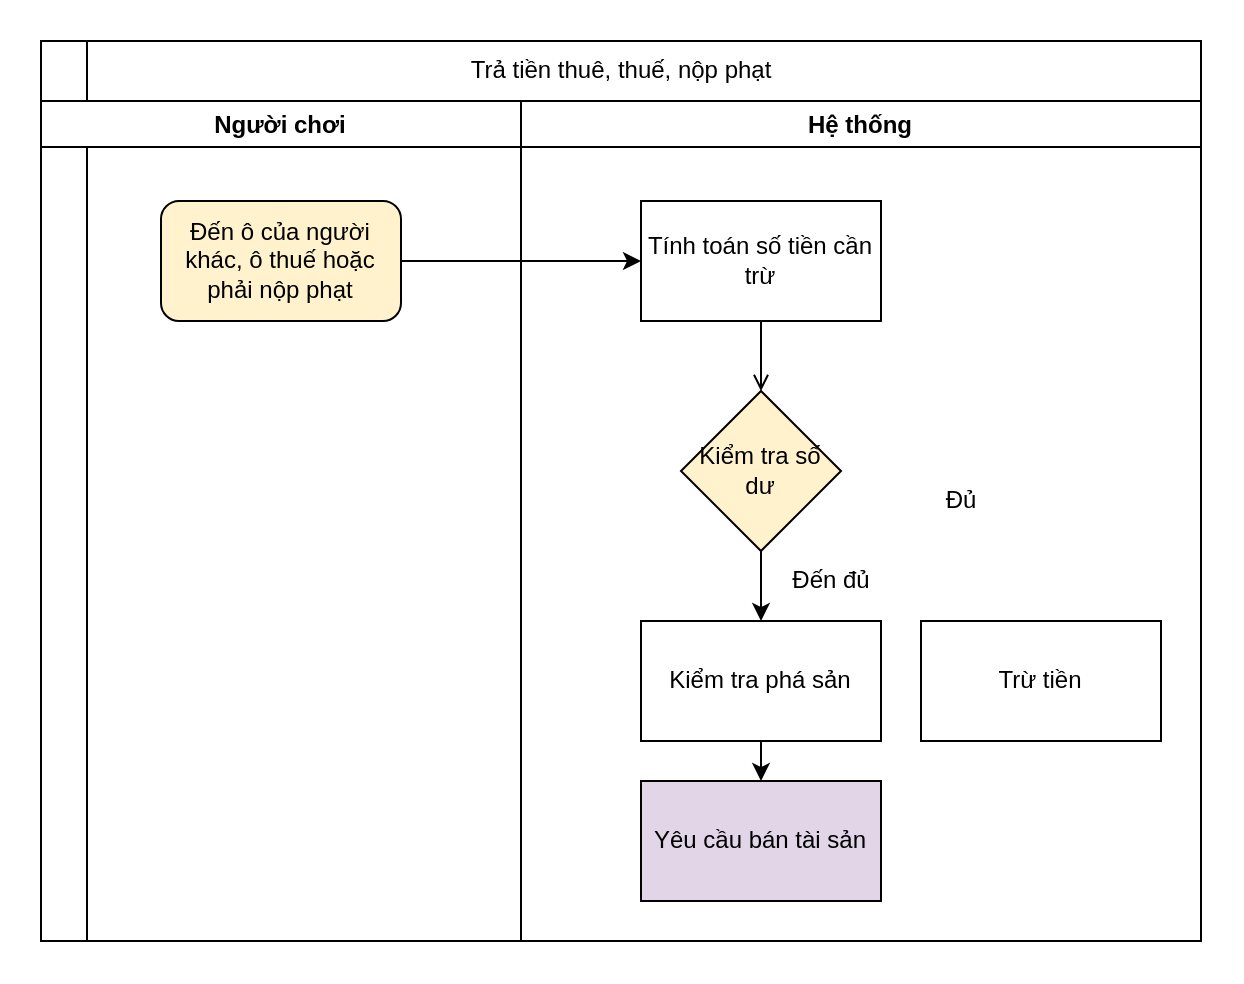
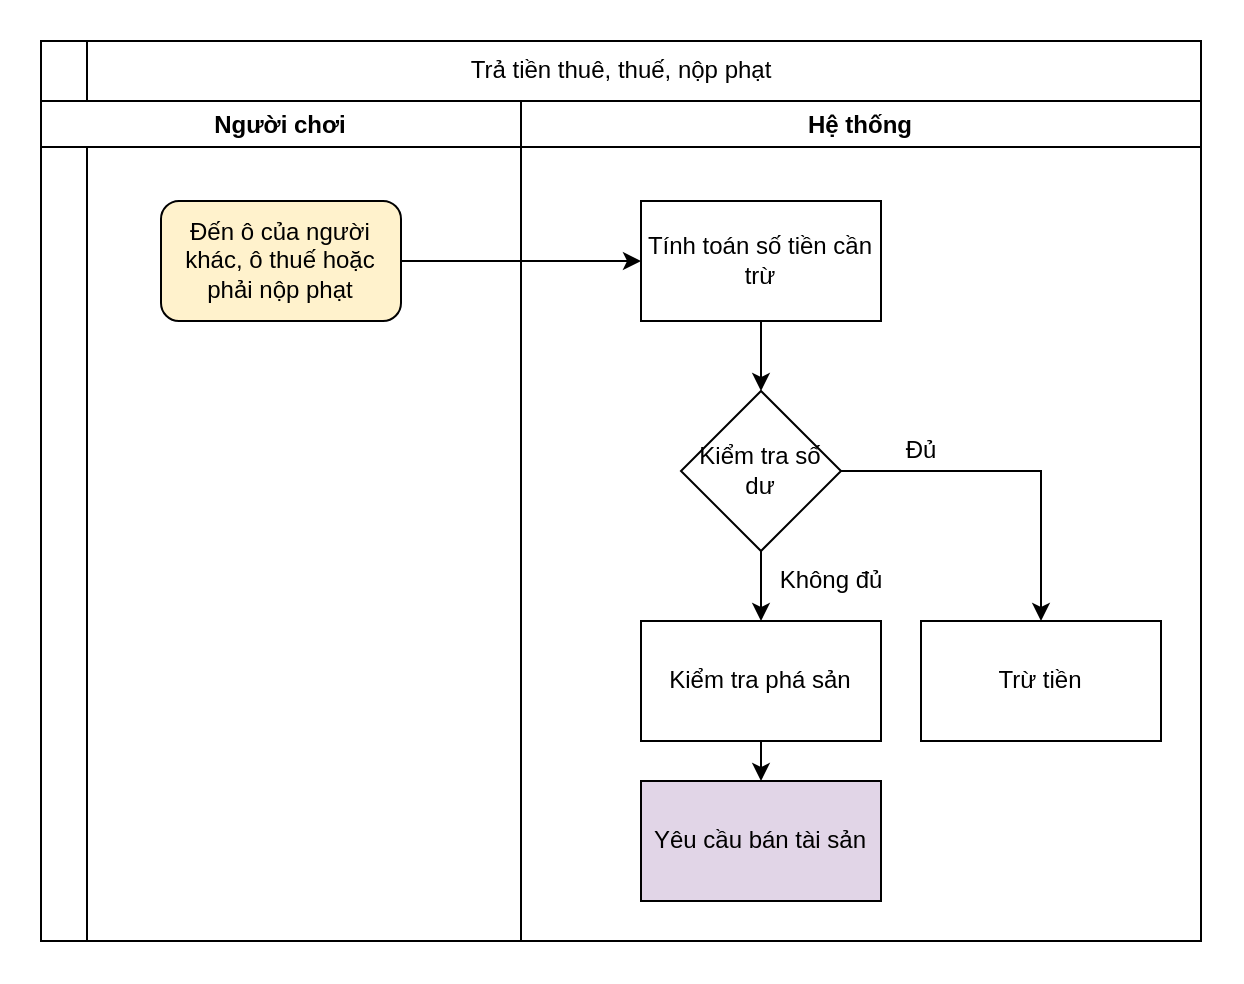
edge "Tính toán số tiền cần trừ" -> "Kiểm tra số dư": arrowhead open -> classic
node "Kiểm tra số dư": fillcolor #fff2cc -> #ffffff
edge "Kiểm tra số dư" -> "Trừ tiền": added
node "Đủ": moved (961, 501) -> (921, 451)
node "Đến đủ": label "Đến đủ" -> "Không đủ"
